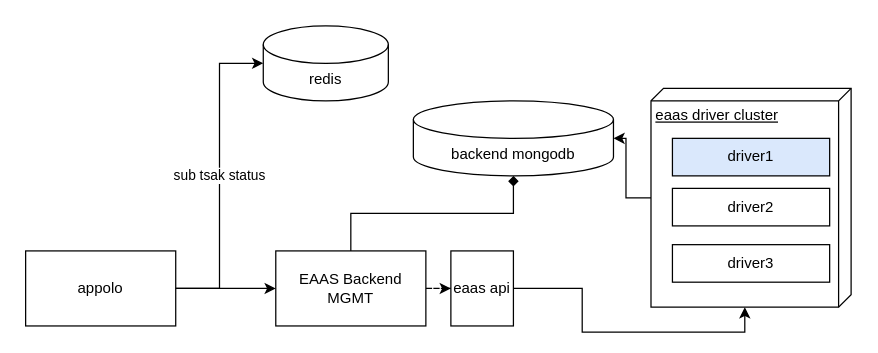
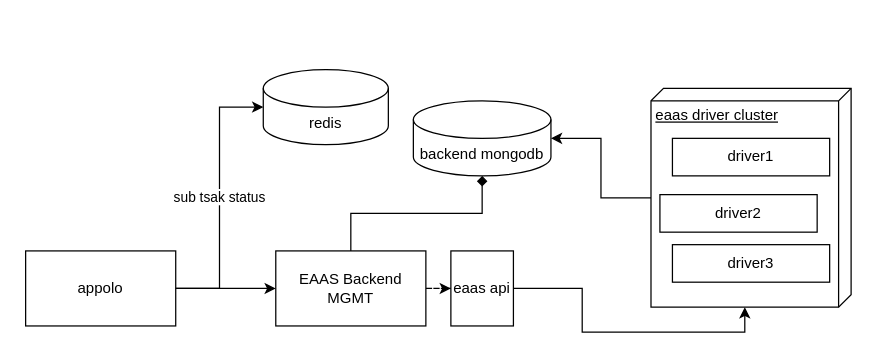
node "redis": moved (326, 63) -> (326, 107)
node "backend mongodb": size 200x75 -> 138x75
node "driver1": fillcolor #dae8fc -> #ffffff
node "driver2": moved (751, 207) -> (738, 213)
